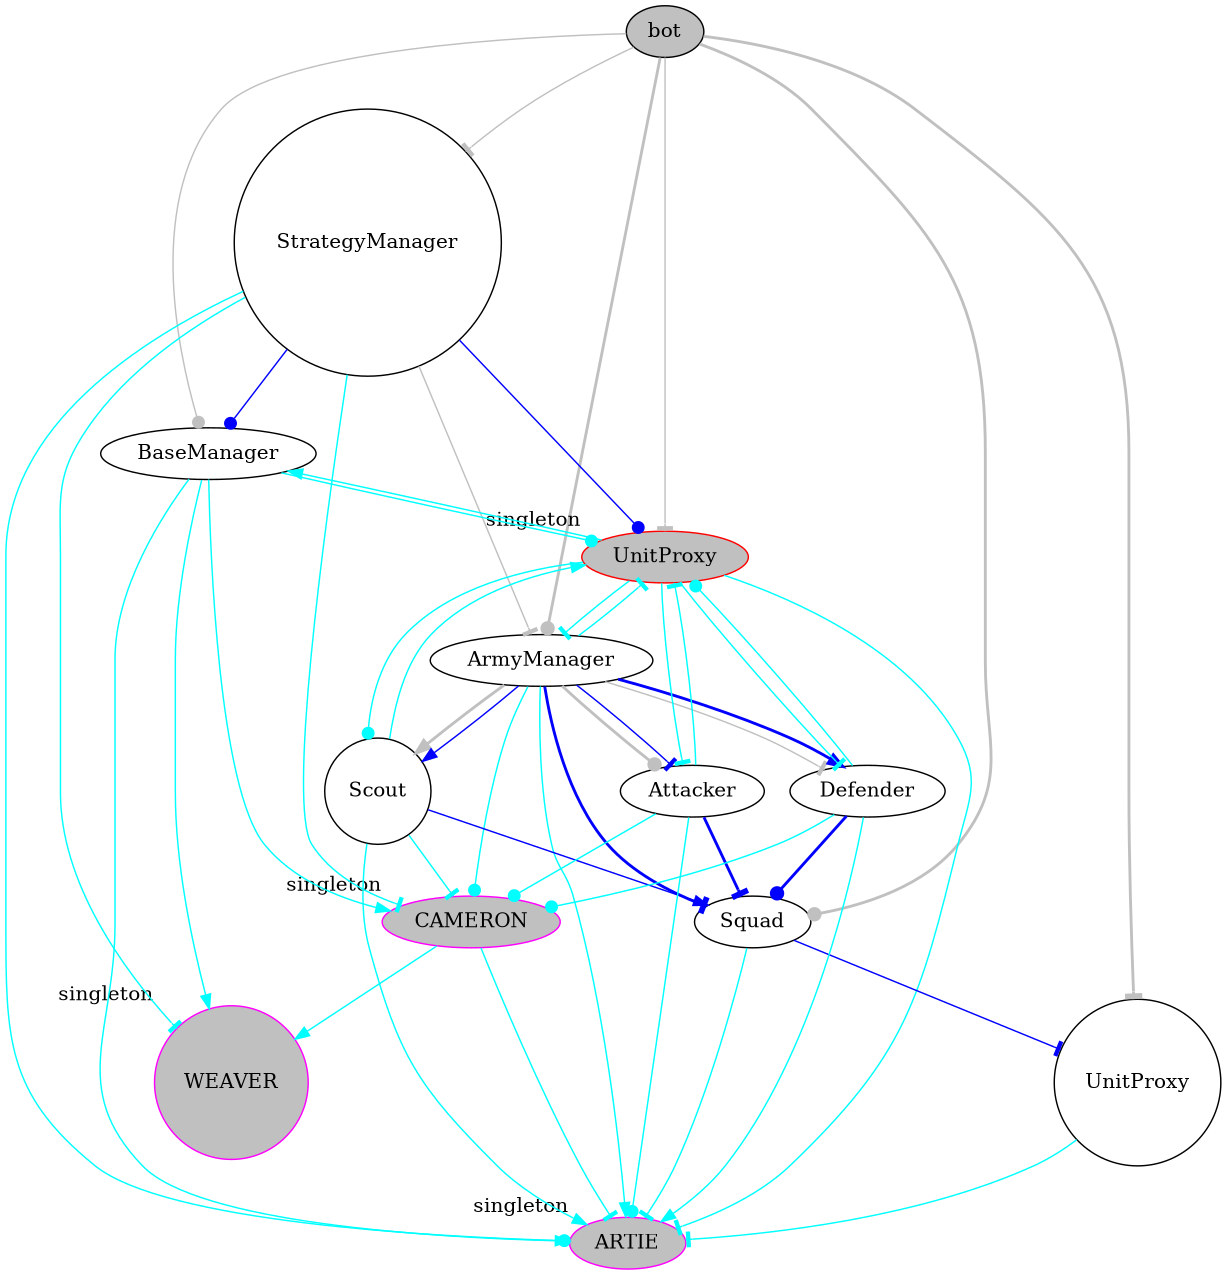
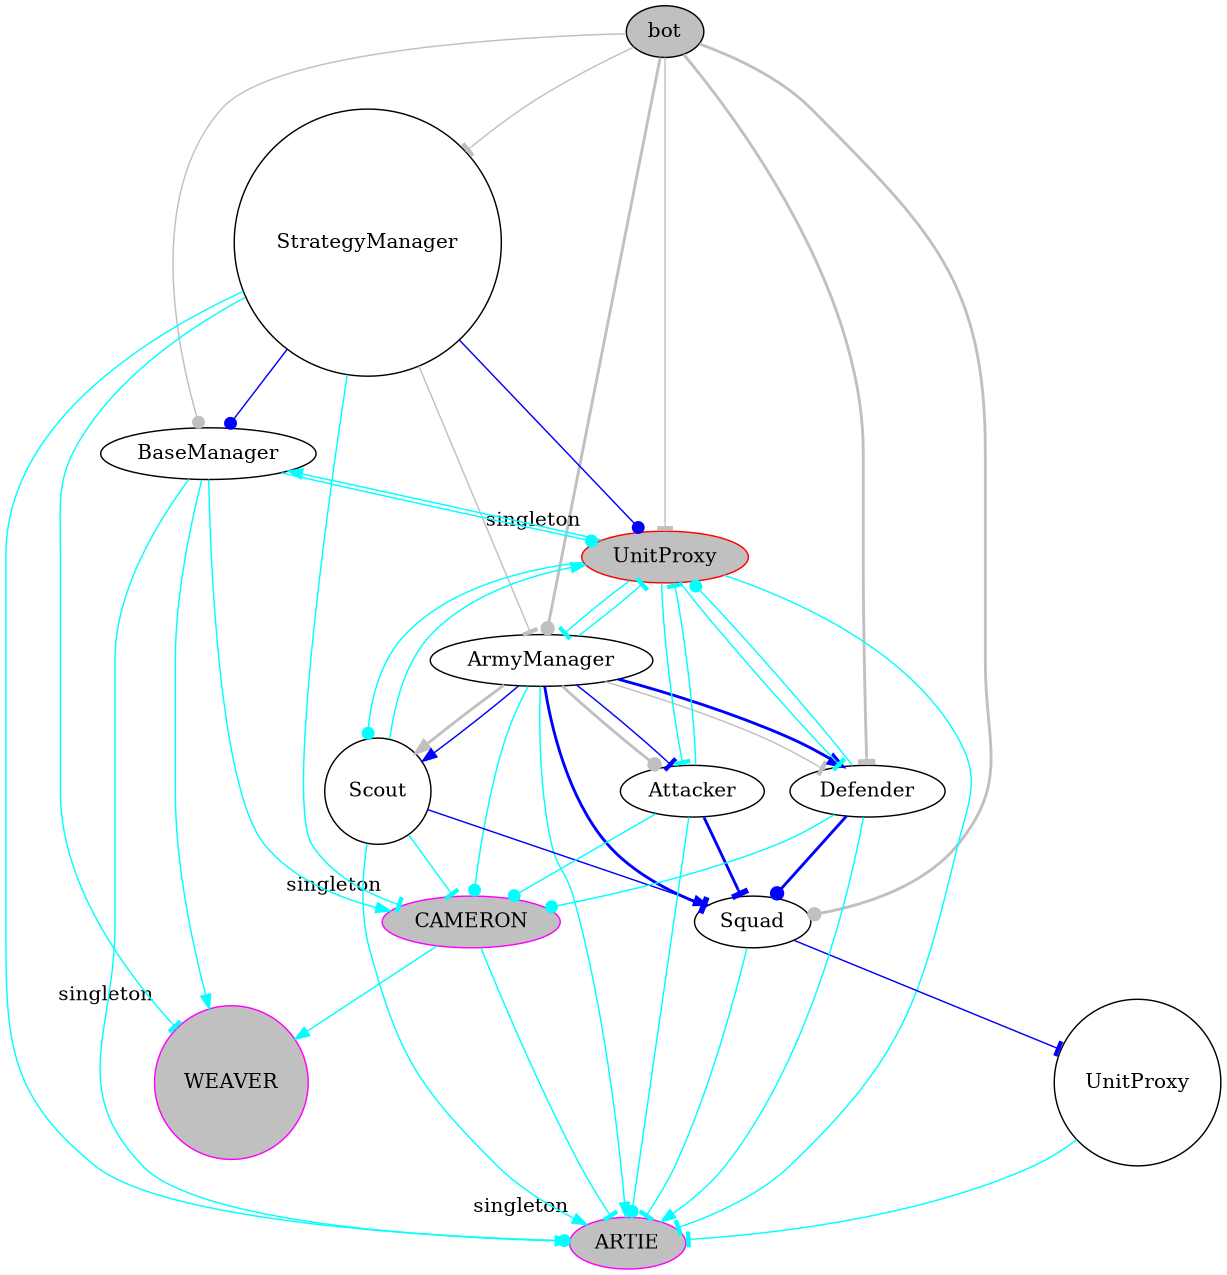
edge "bot" -> "UnitProxy": now "bot" -> "Defender"
